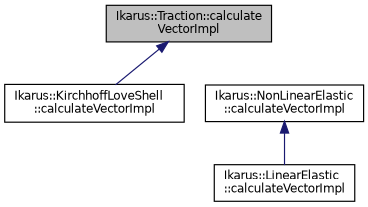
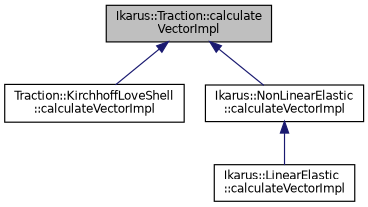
edge "Ikarus::NonLinearElastic ::calculateVectorImpl" -> "Ikarus::Traction::calculate VectorImpl": added
node "Ikarus::KirchhoffLoveShell ::calculateVectorImpl": label "Ikarus::KirchhoffLoveShell ::calculateVectorImpl" -> "Traction::KirchhoffLoveShell ::calculateVectorImpl"
